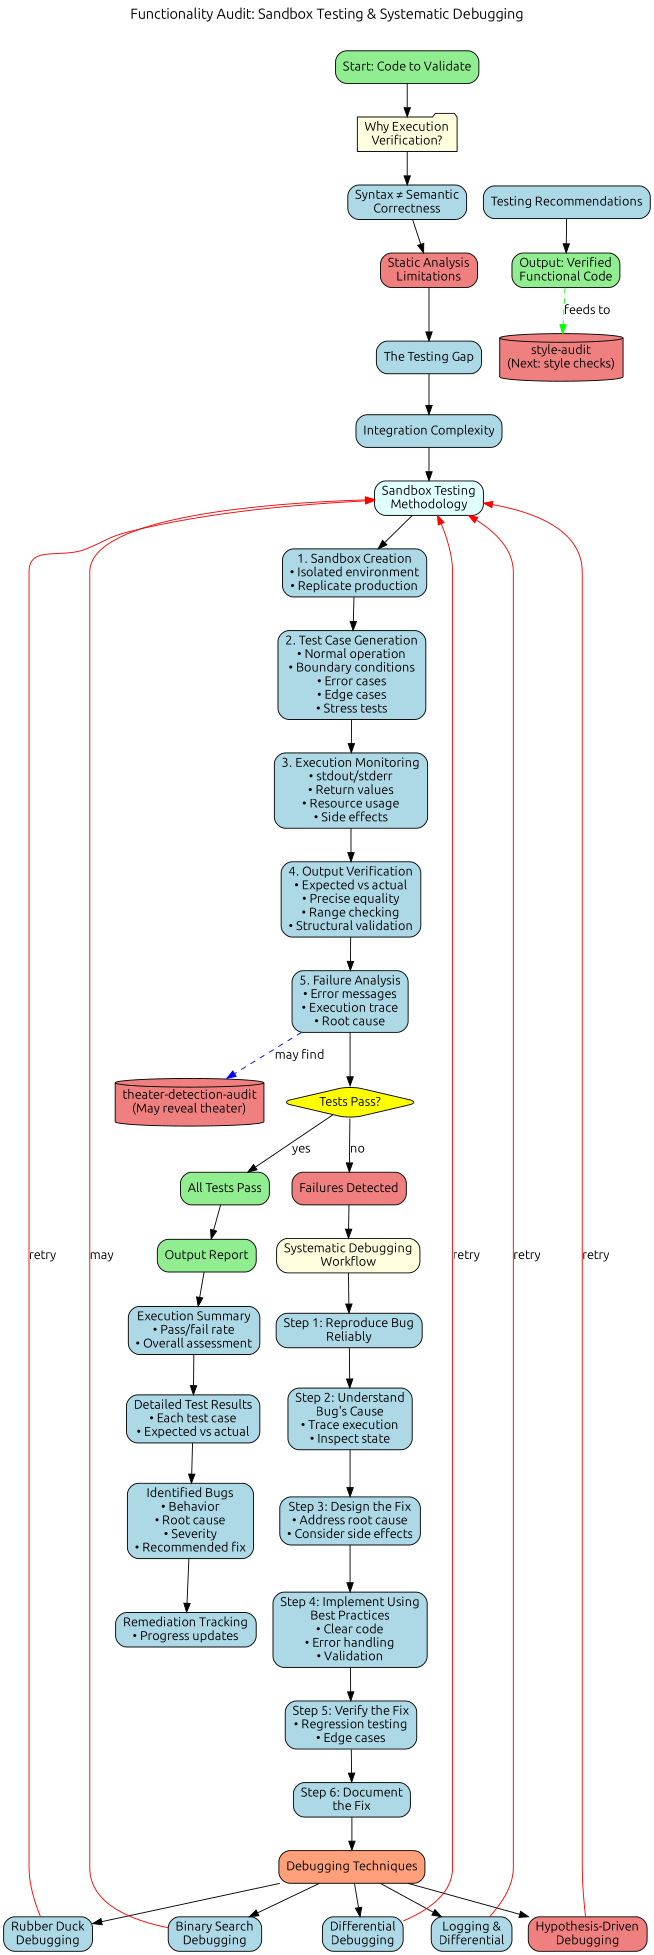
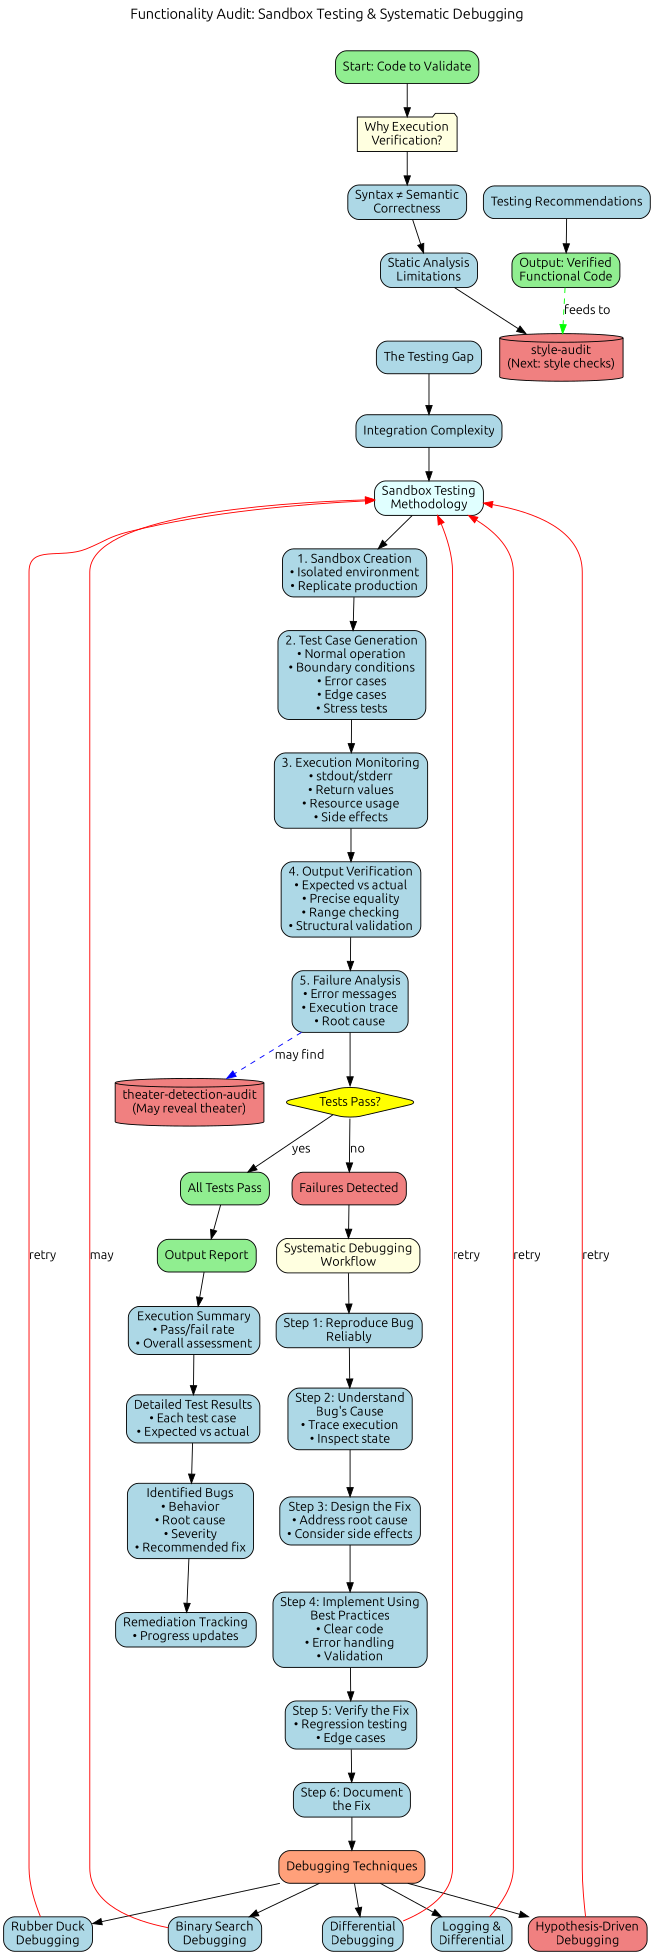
node "Static Analysis Limitations": fillcolor lightcoral -> lightblue
edge "Static Analysis Limitations" -> "The Testing Gap": now "Static Analysis Limitations" -> "style-audit (Next: style checks)"
